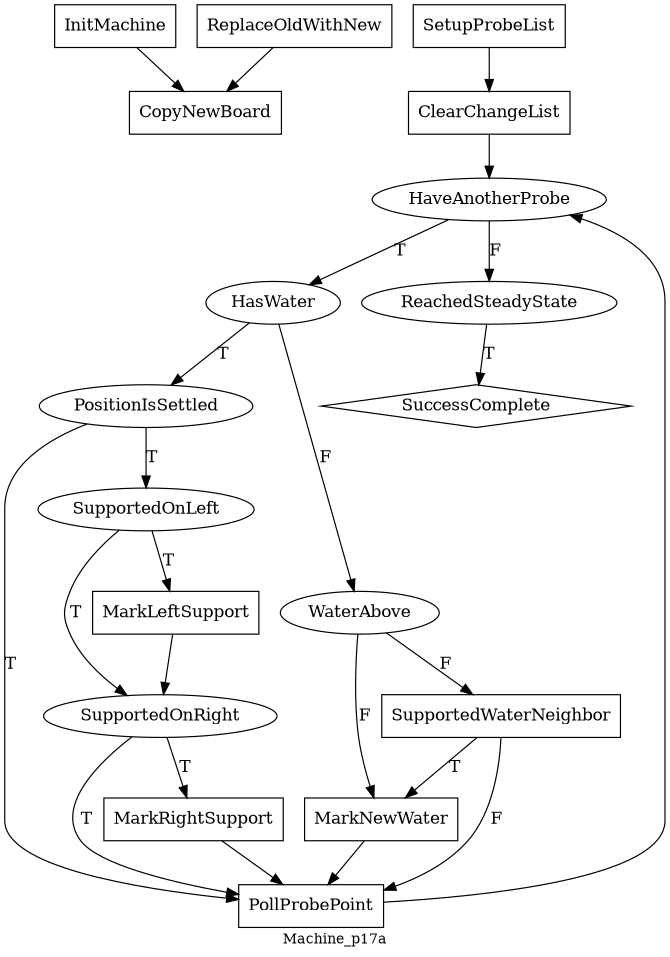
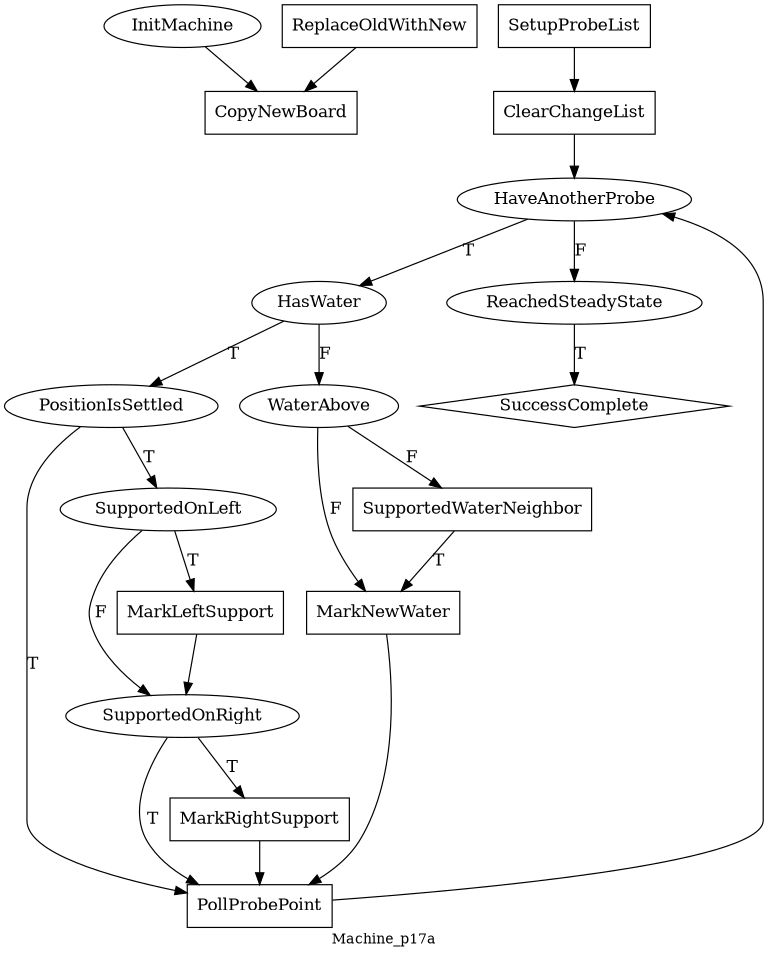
node "InitMachine": shape box -> ellipse
edge "SupportedOnLeft" -> "SupportedOnRight": label "T" -> "F"
edge "SupportedWaterNeighbor" -> "PollProbePoint": removed, label "F"
